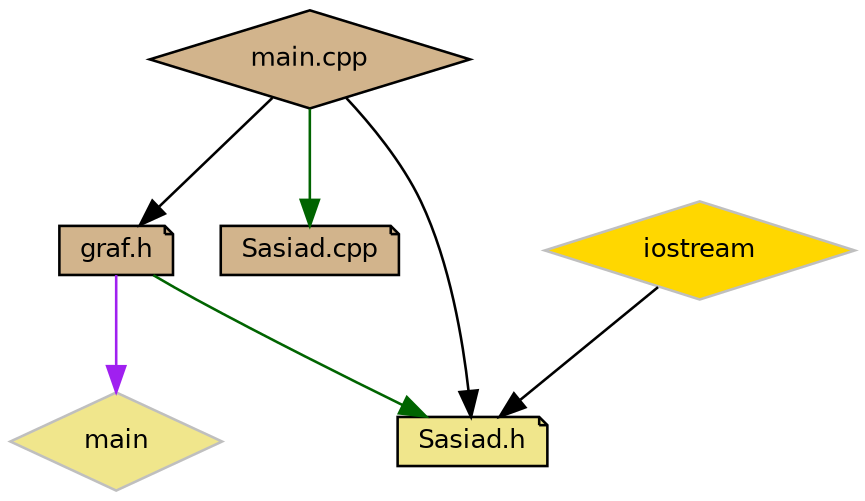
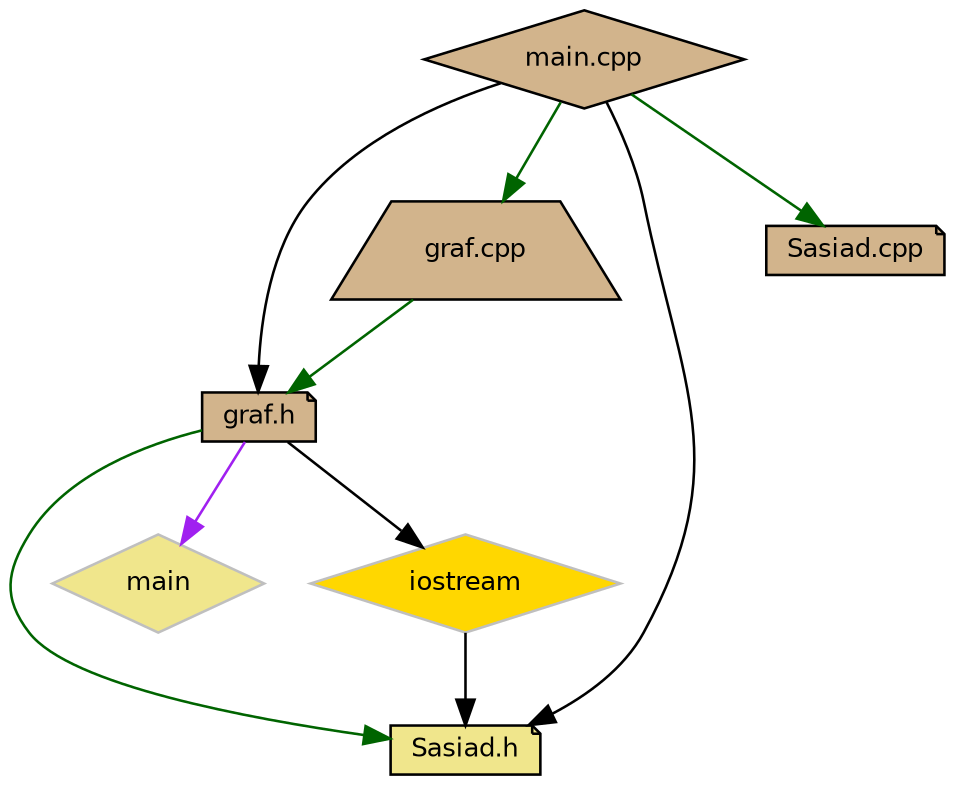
node "graf.cpp": added
edge "graf.h" -> "iostream": added
